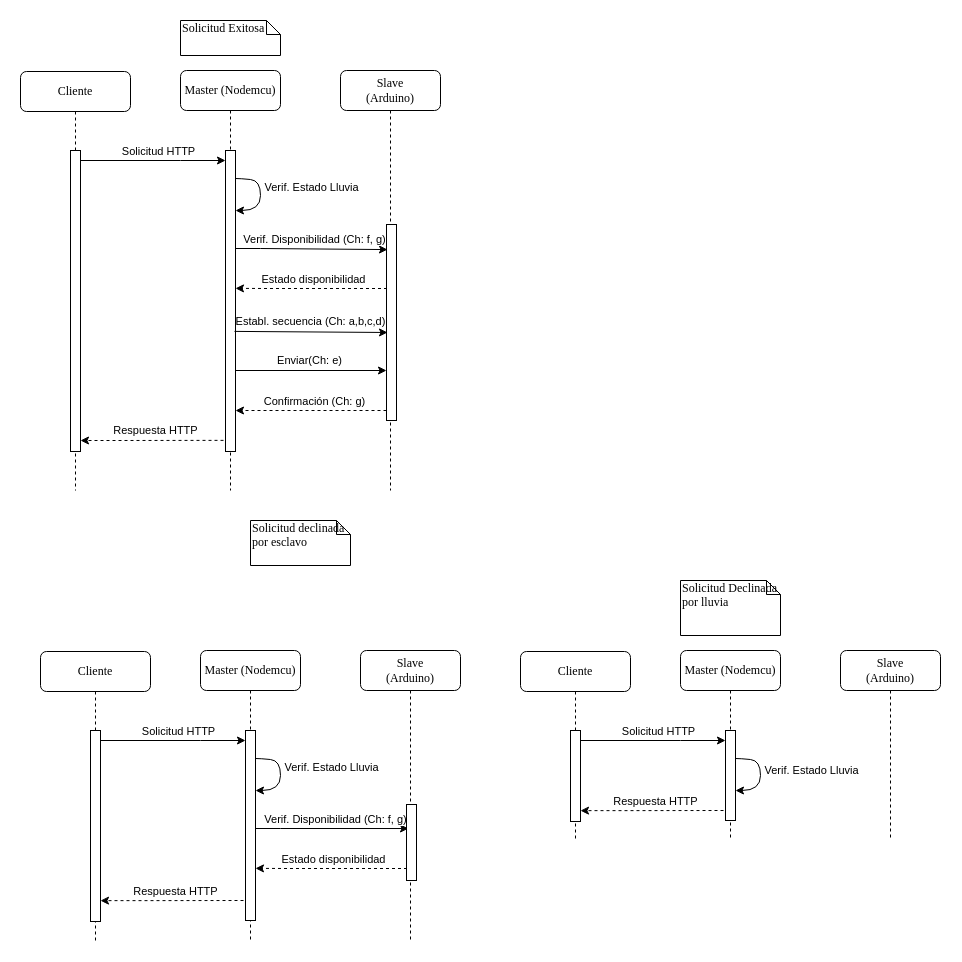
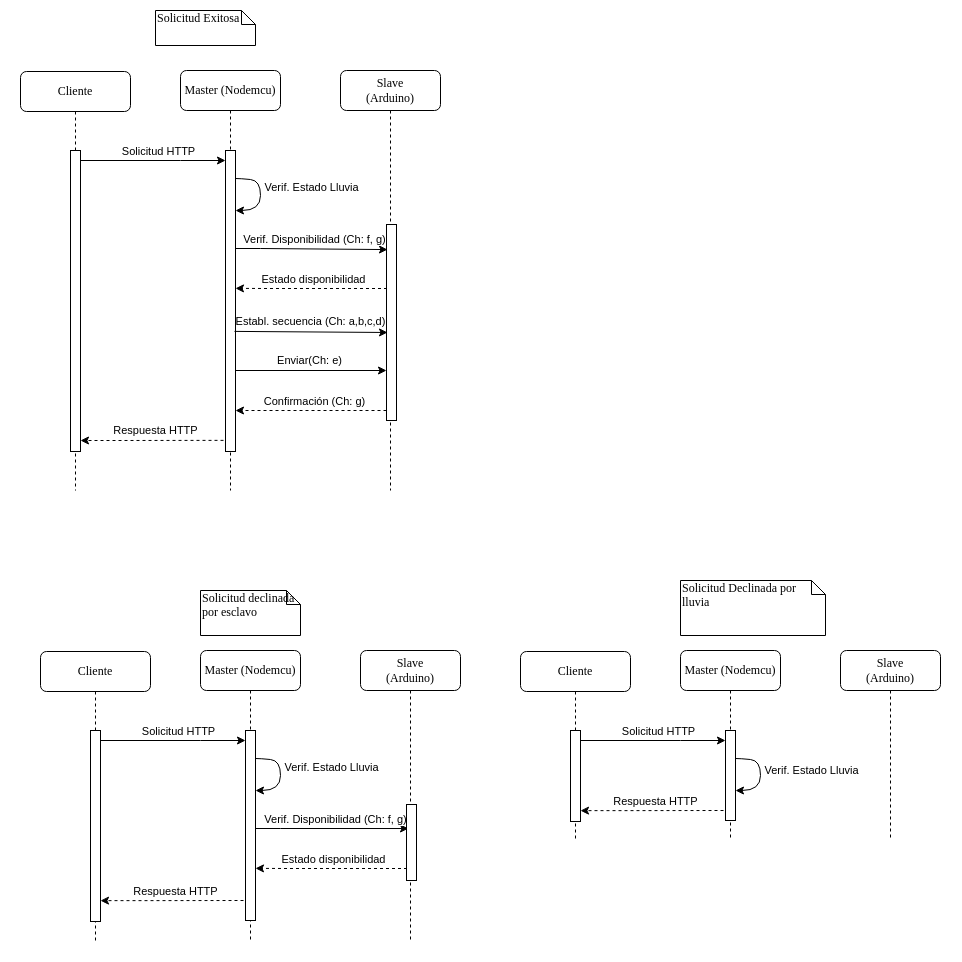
node "Solicitud Exitosa": moved (231, 38) -> (206, 28)
node "Solicitud declinada por esclavo": moved (301, 543) -> (251, 613)
node "Solicitud Declinada por lluvia": size 100x55 -> 145x55
